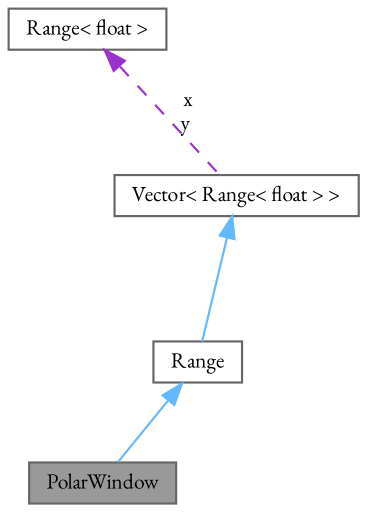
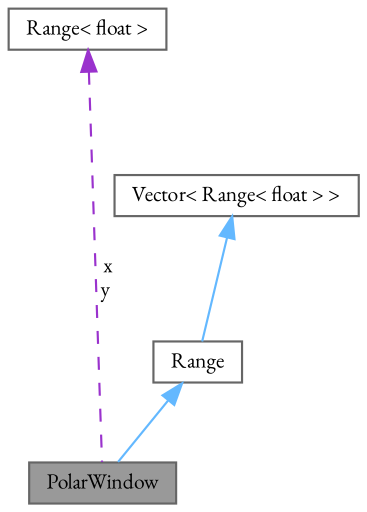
edge "Vector< Range< float > >" -> "Range< float >": now "PolarWindow" -> "Range< float >"
